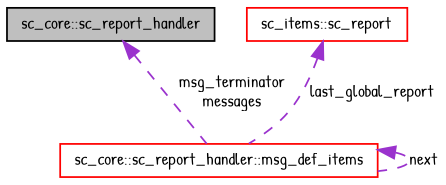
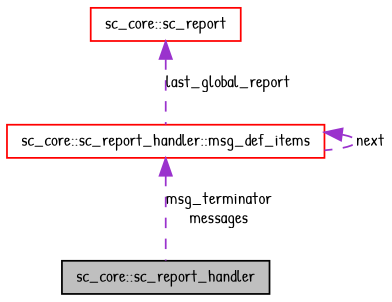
node "sc_items::sc_report": label "sc_items::sc_report" -> "sc_core::sc_report"
edge "sc_core::sc_report_handler::msg_def_items" -> "sc_core::sc_report_handler": reversed
